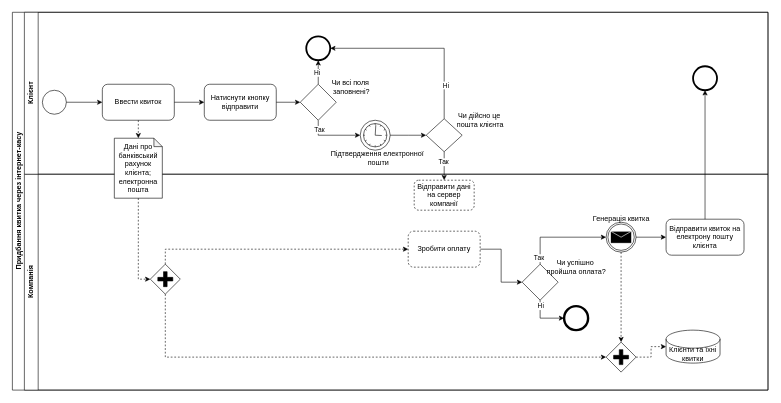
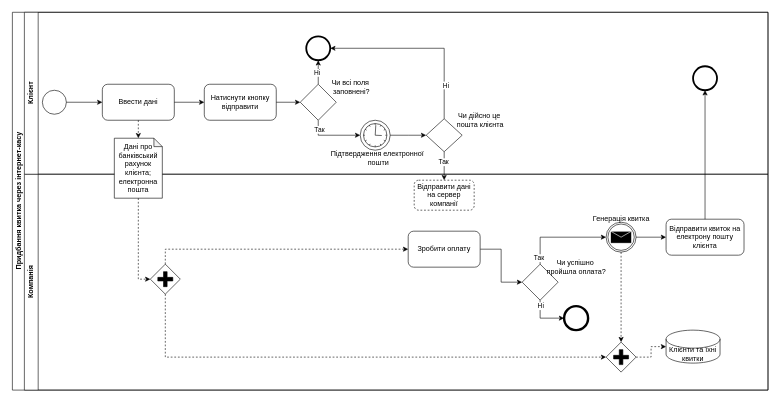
node "Ввести квиток": label "Ввести квиток" -> "Ввести дані"
node "Зробити оплату": style dashed -> solid
